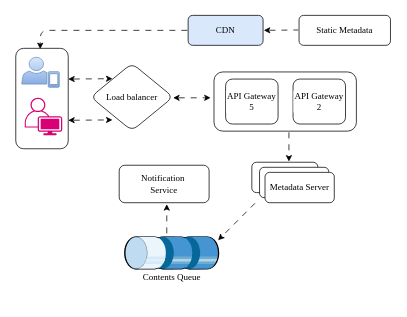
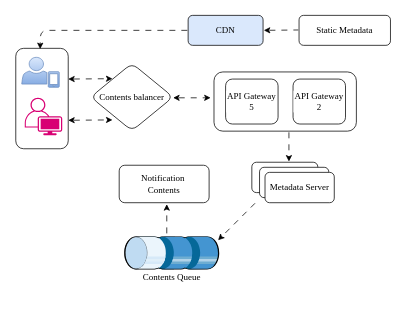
node "Load balancer": label "Load balancer" -> "Contents balancer"
node "Notification Service": label "Notification Service" -> "Notification Contents"
